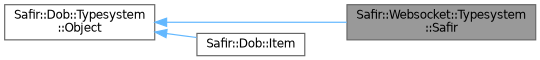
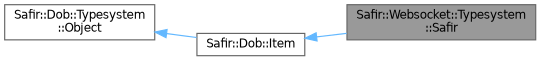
edge "Safir::Websocket::Typesystem ::Safir" -> "Safir::Dob::Typesystem ::Object": now "Safir::Websocket::Typesystem ::Safir" -> "Safir::Dob::Item"
